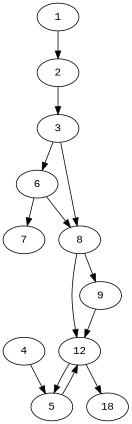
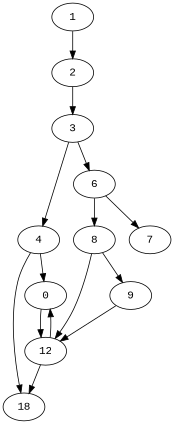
edge "3" -> "8": now "3" -> "4"
edge "4" -> "18": added
node "5": label "5" -> "0"
